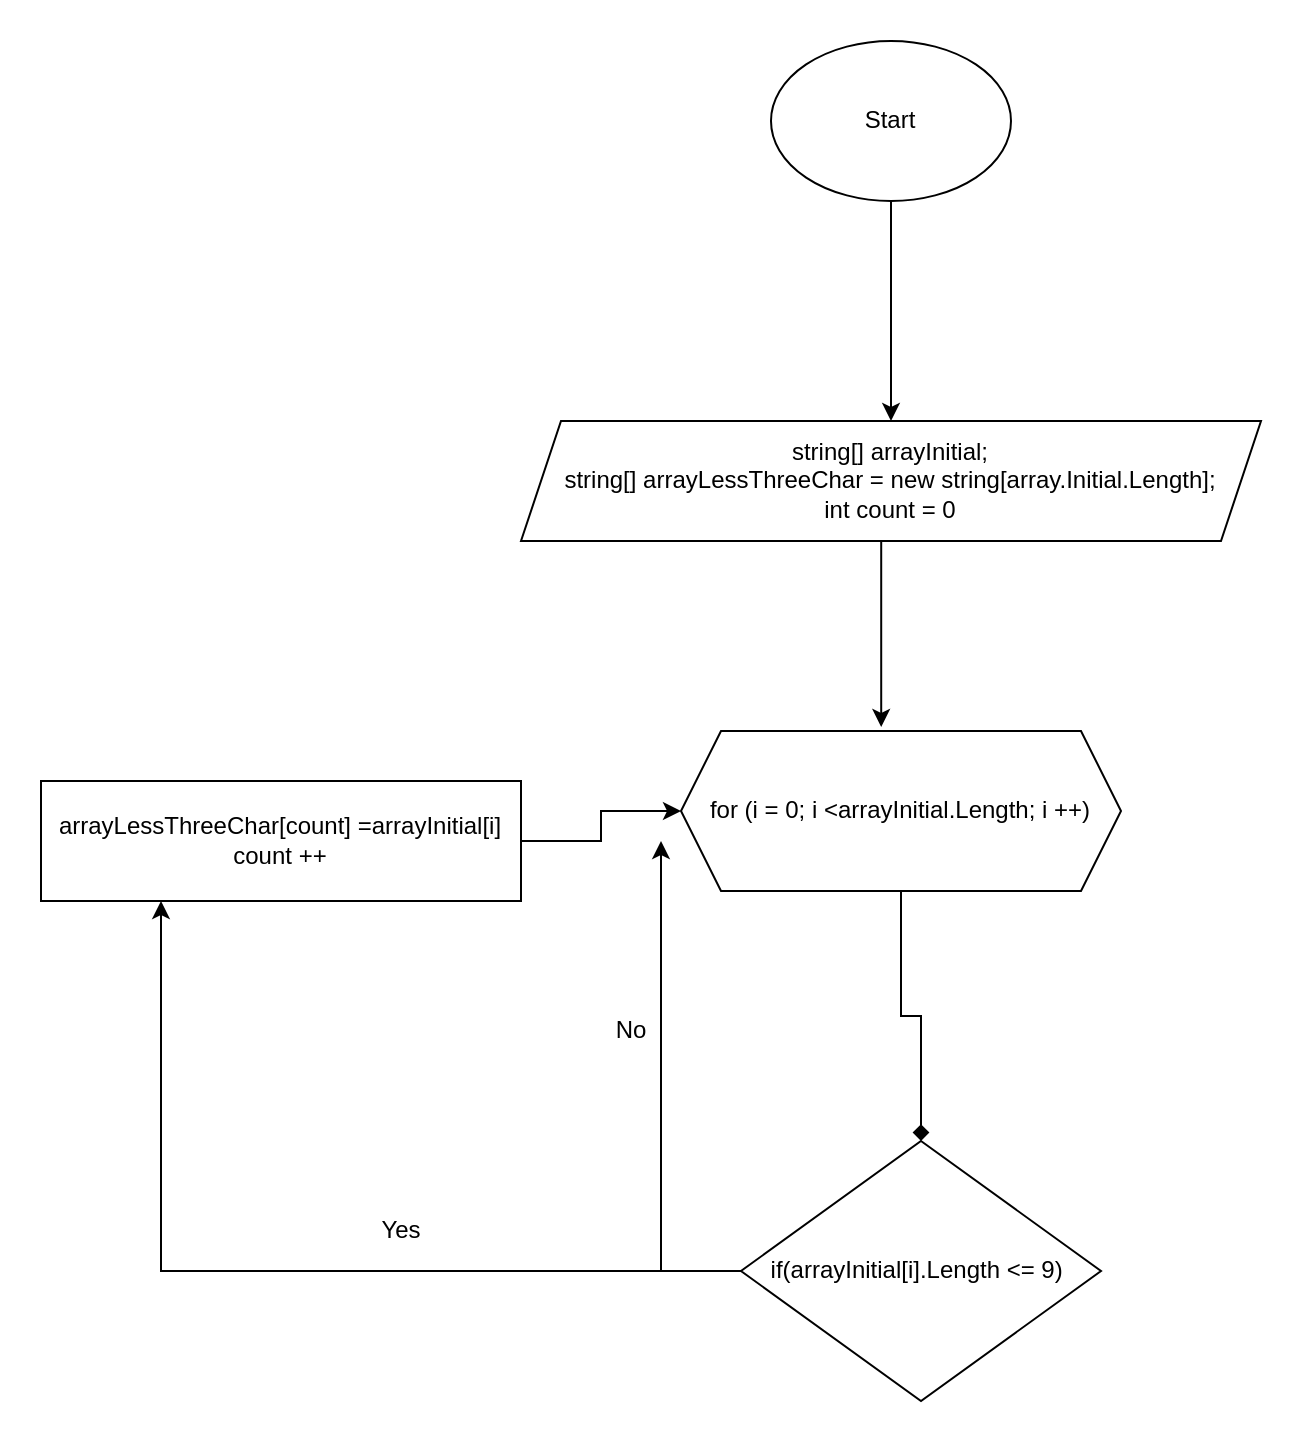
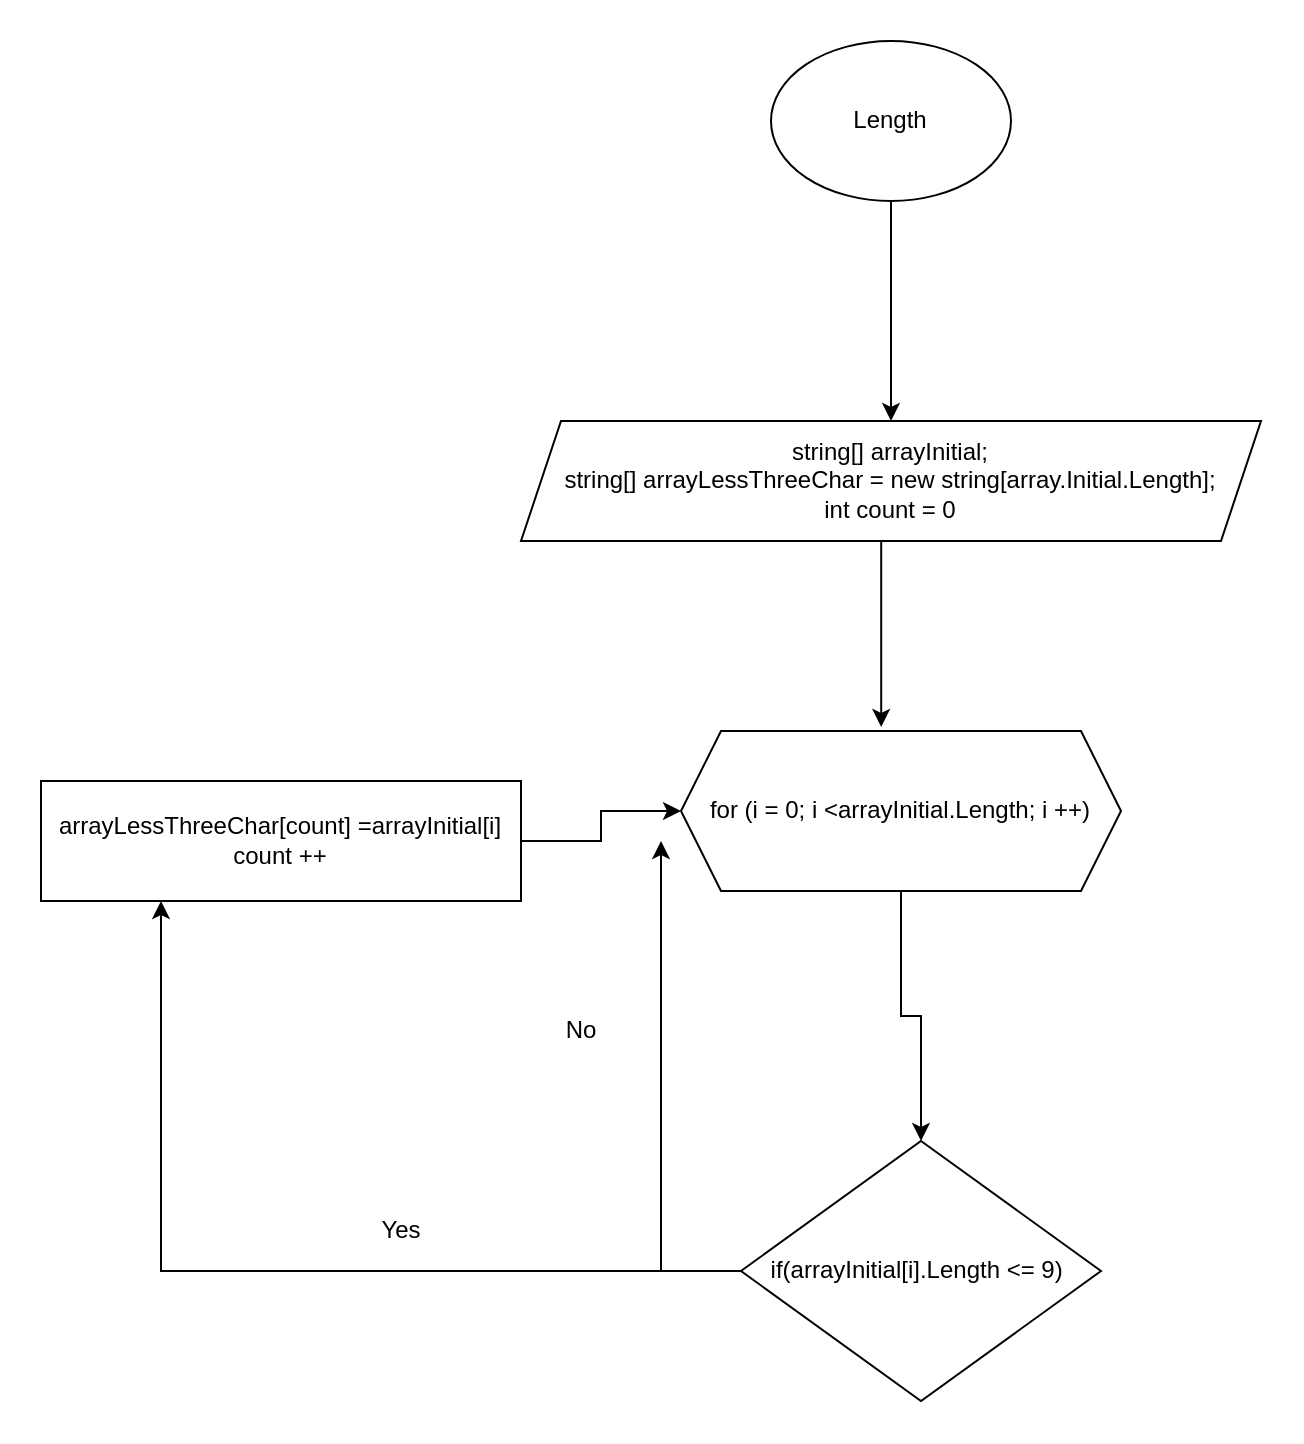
node "Start": label "Start" -> "Length"
node "No": moved (631, 1031) -> (581, 1031)
edge "for (i = 0; i <arrayInitial.Length; i ++)" -> "if(arrayInitial[i].Length <= 9)": arrowhead diamond -> classic
